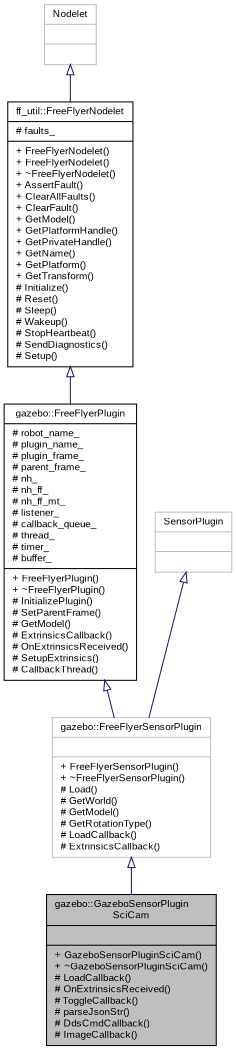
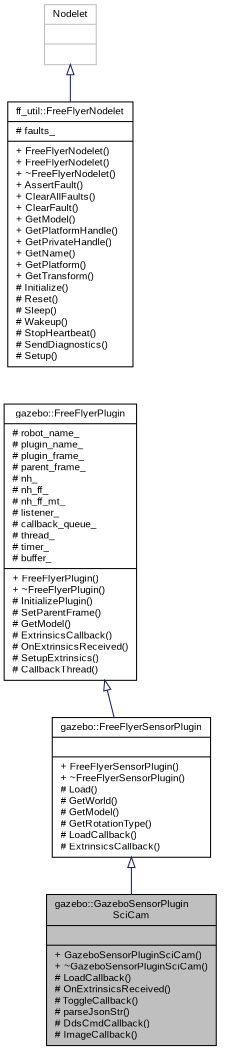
edge "gazebo::FreeFlyerPlugin" -> "ff_util::FreeFlyerNodelet": removed
node "SensorPlugin": removed
node "gazebo::FreeFlyerSensorPlugin": color grey75 -> black
